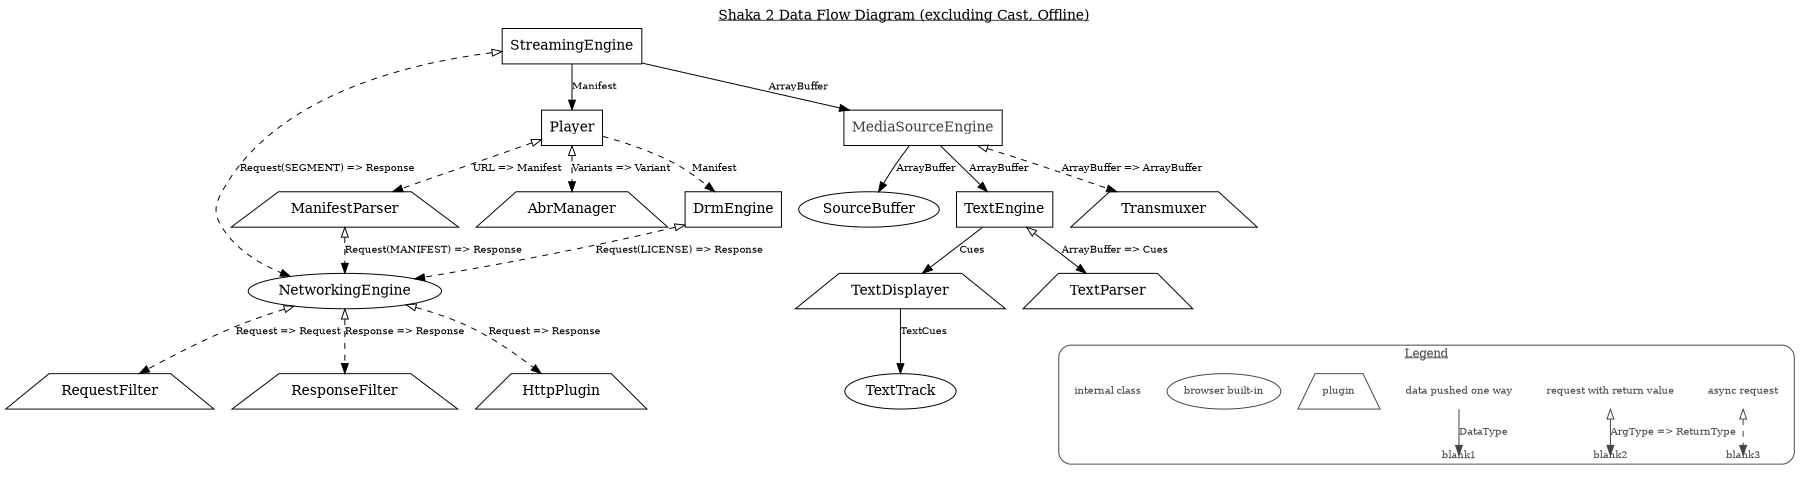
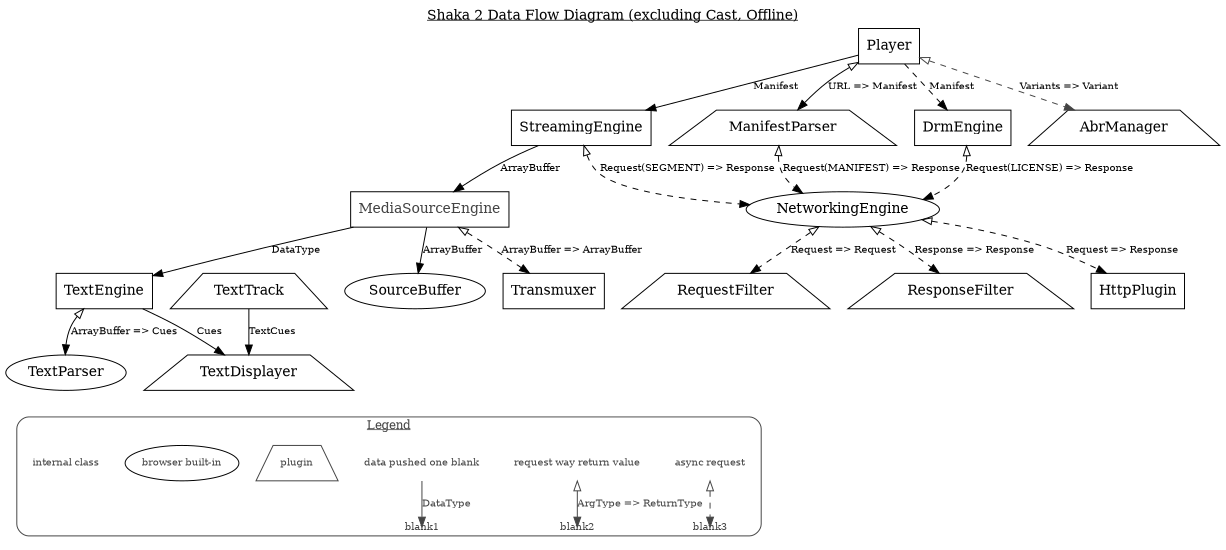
edge "StreamingEngine" -> "Player": reversed
edge "Player" -- "ManifestParser": style dashed -> solid
edge "Player" -- "AbrManager": color black -> #444444
edge "MediaSourceEngine" -> "TextEngine": label "ArrayBuffer" -> "DataType"
node "Transmuxer": shape trapezium -> box
node "TextParser": shape trapezium -> ellipse
edge "TextDisplayer" -> "TextTrack": reversed
node "HttpPlugin": shape trapezium -> box
node "TextTrack": shape ellipse -> trapezium
node "browser built-in": color #444444 -> black
node "data pushed one way": label "data pushed one way" -> "data pushed one blank"
node "request with return value": label "request with return value" -> "request way return value"
